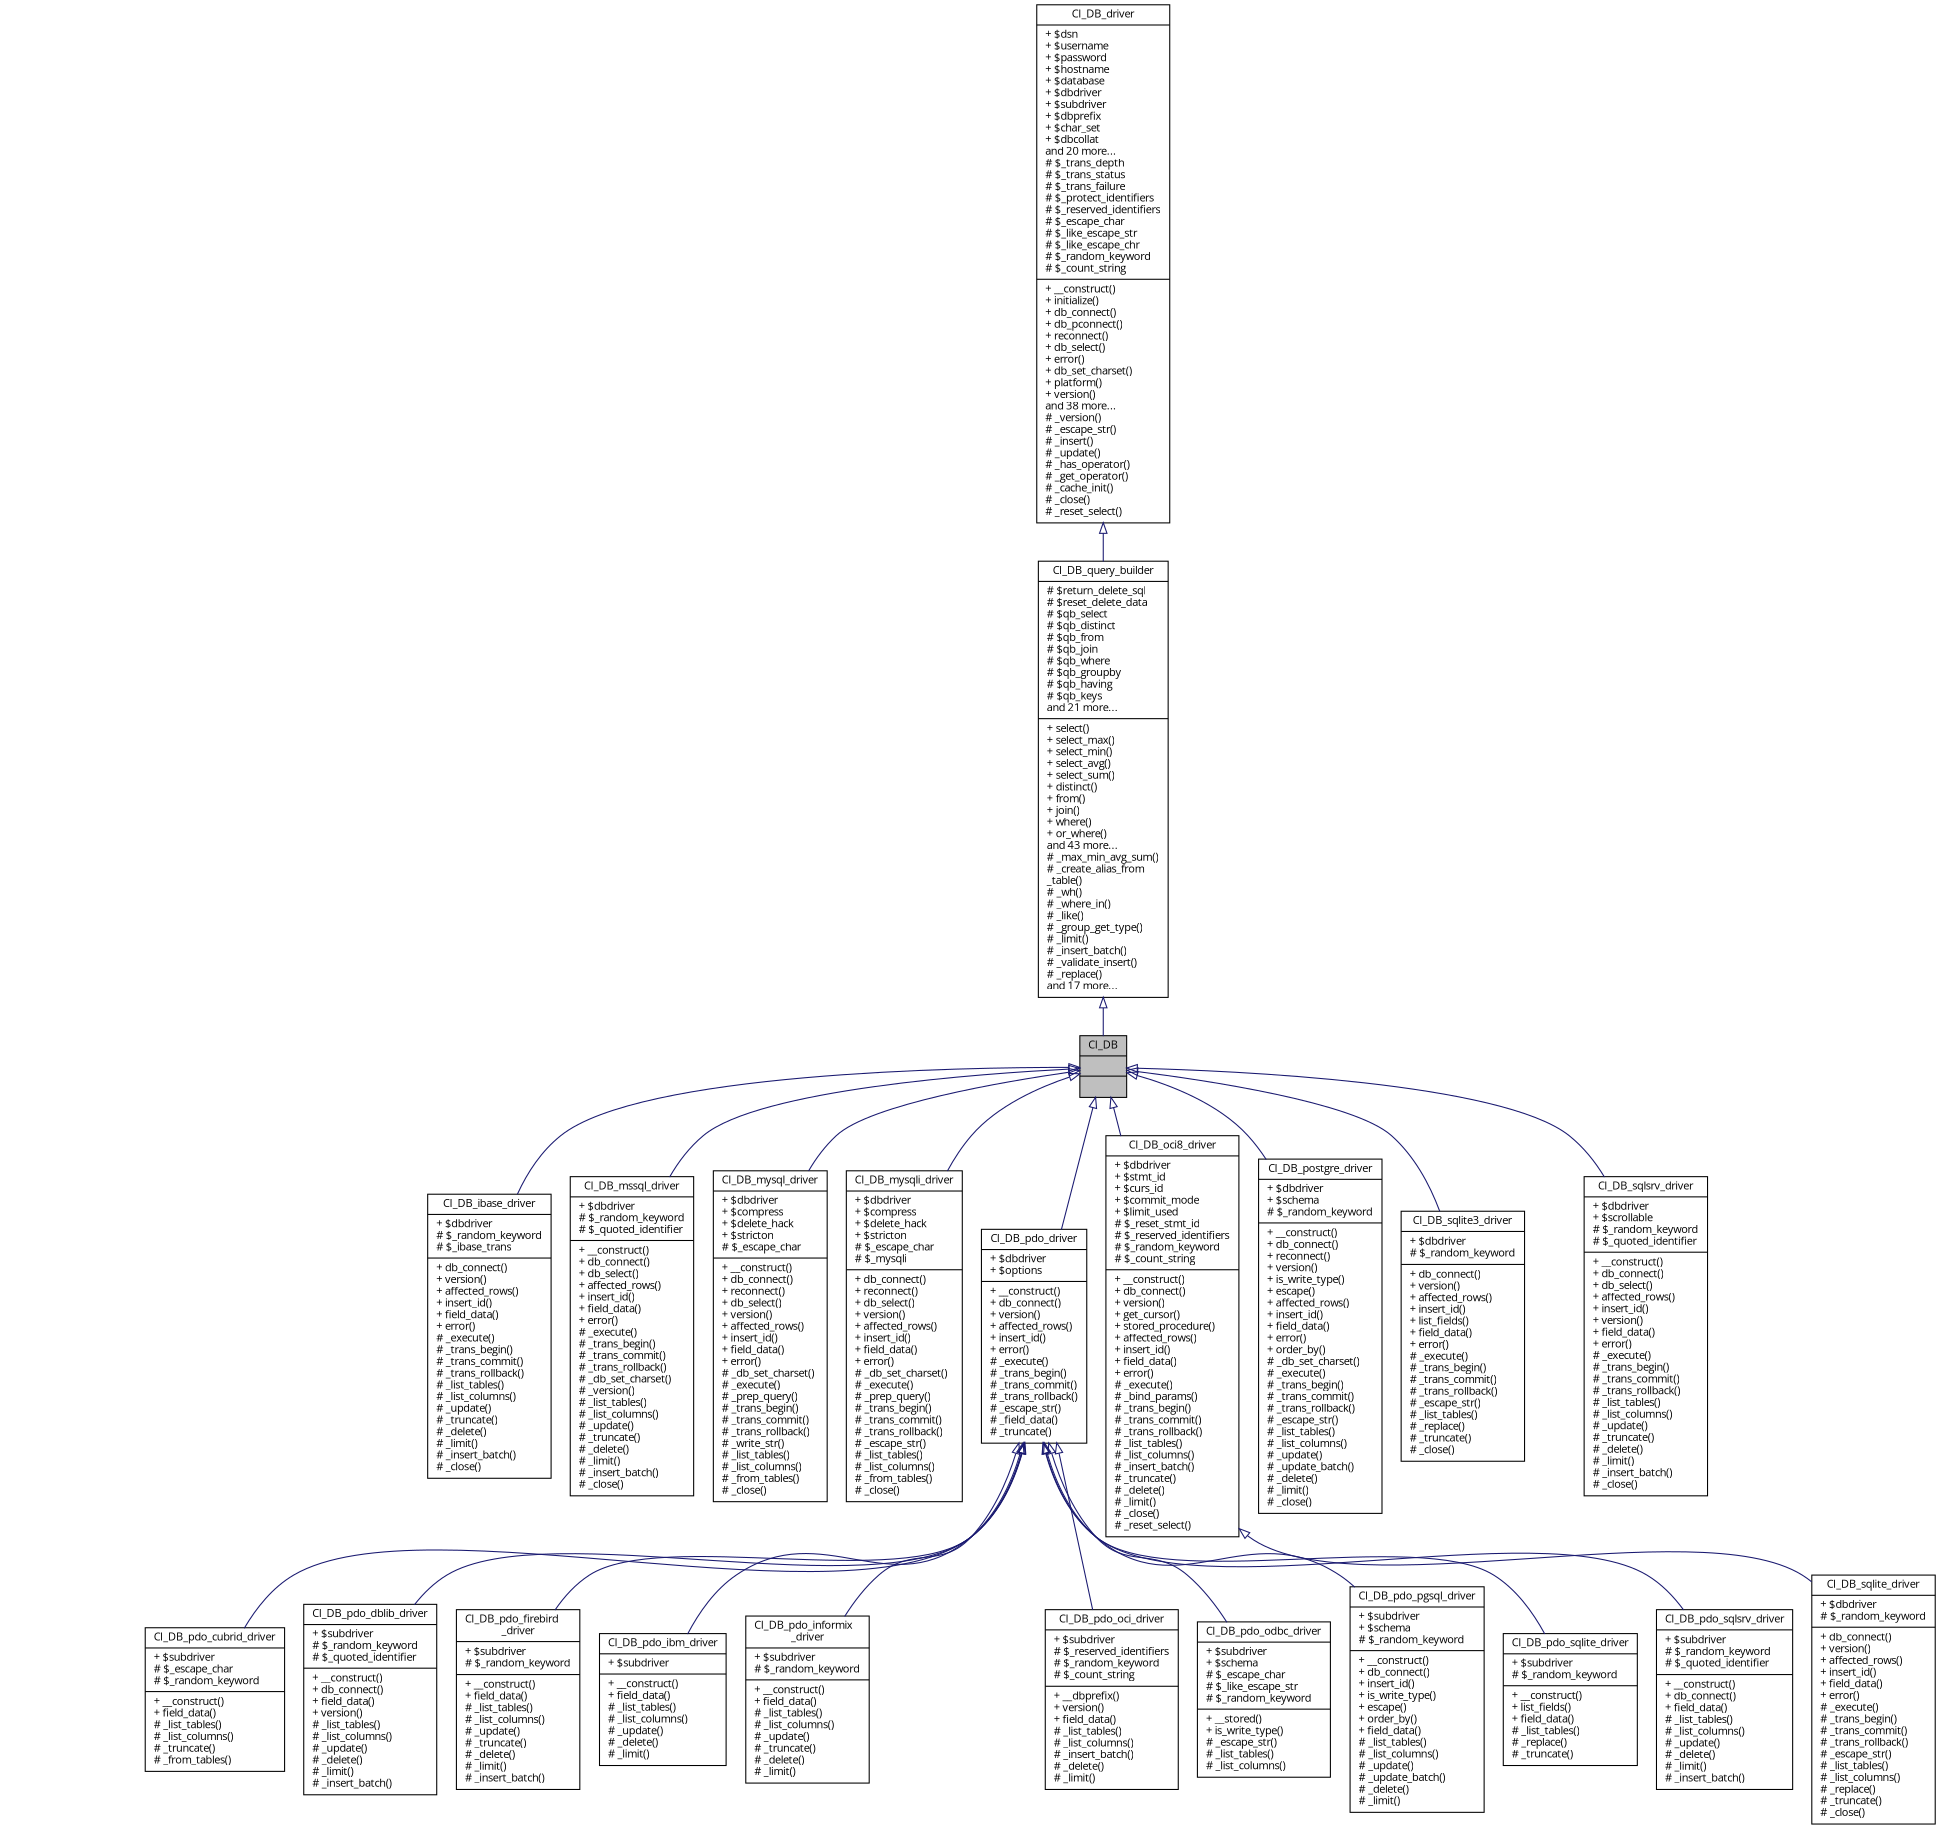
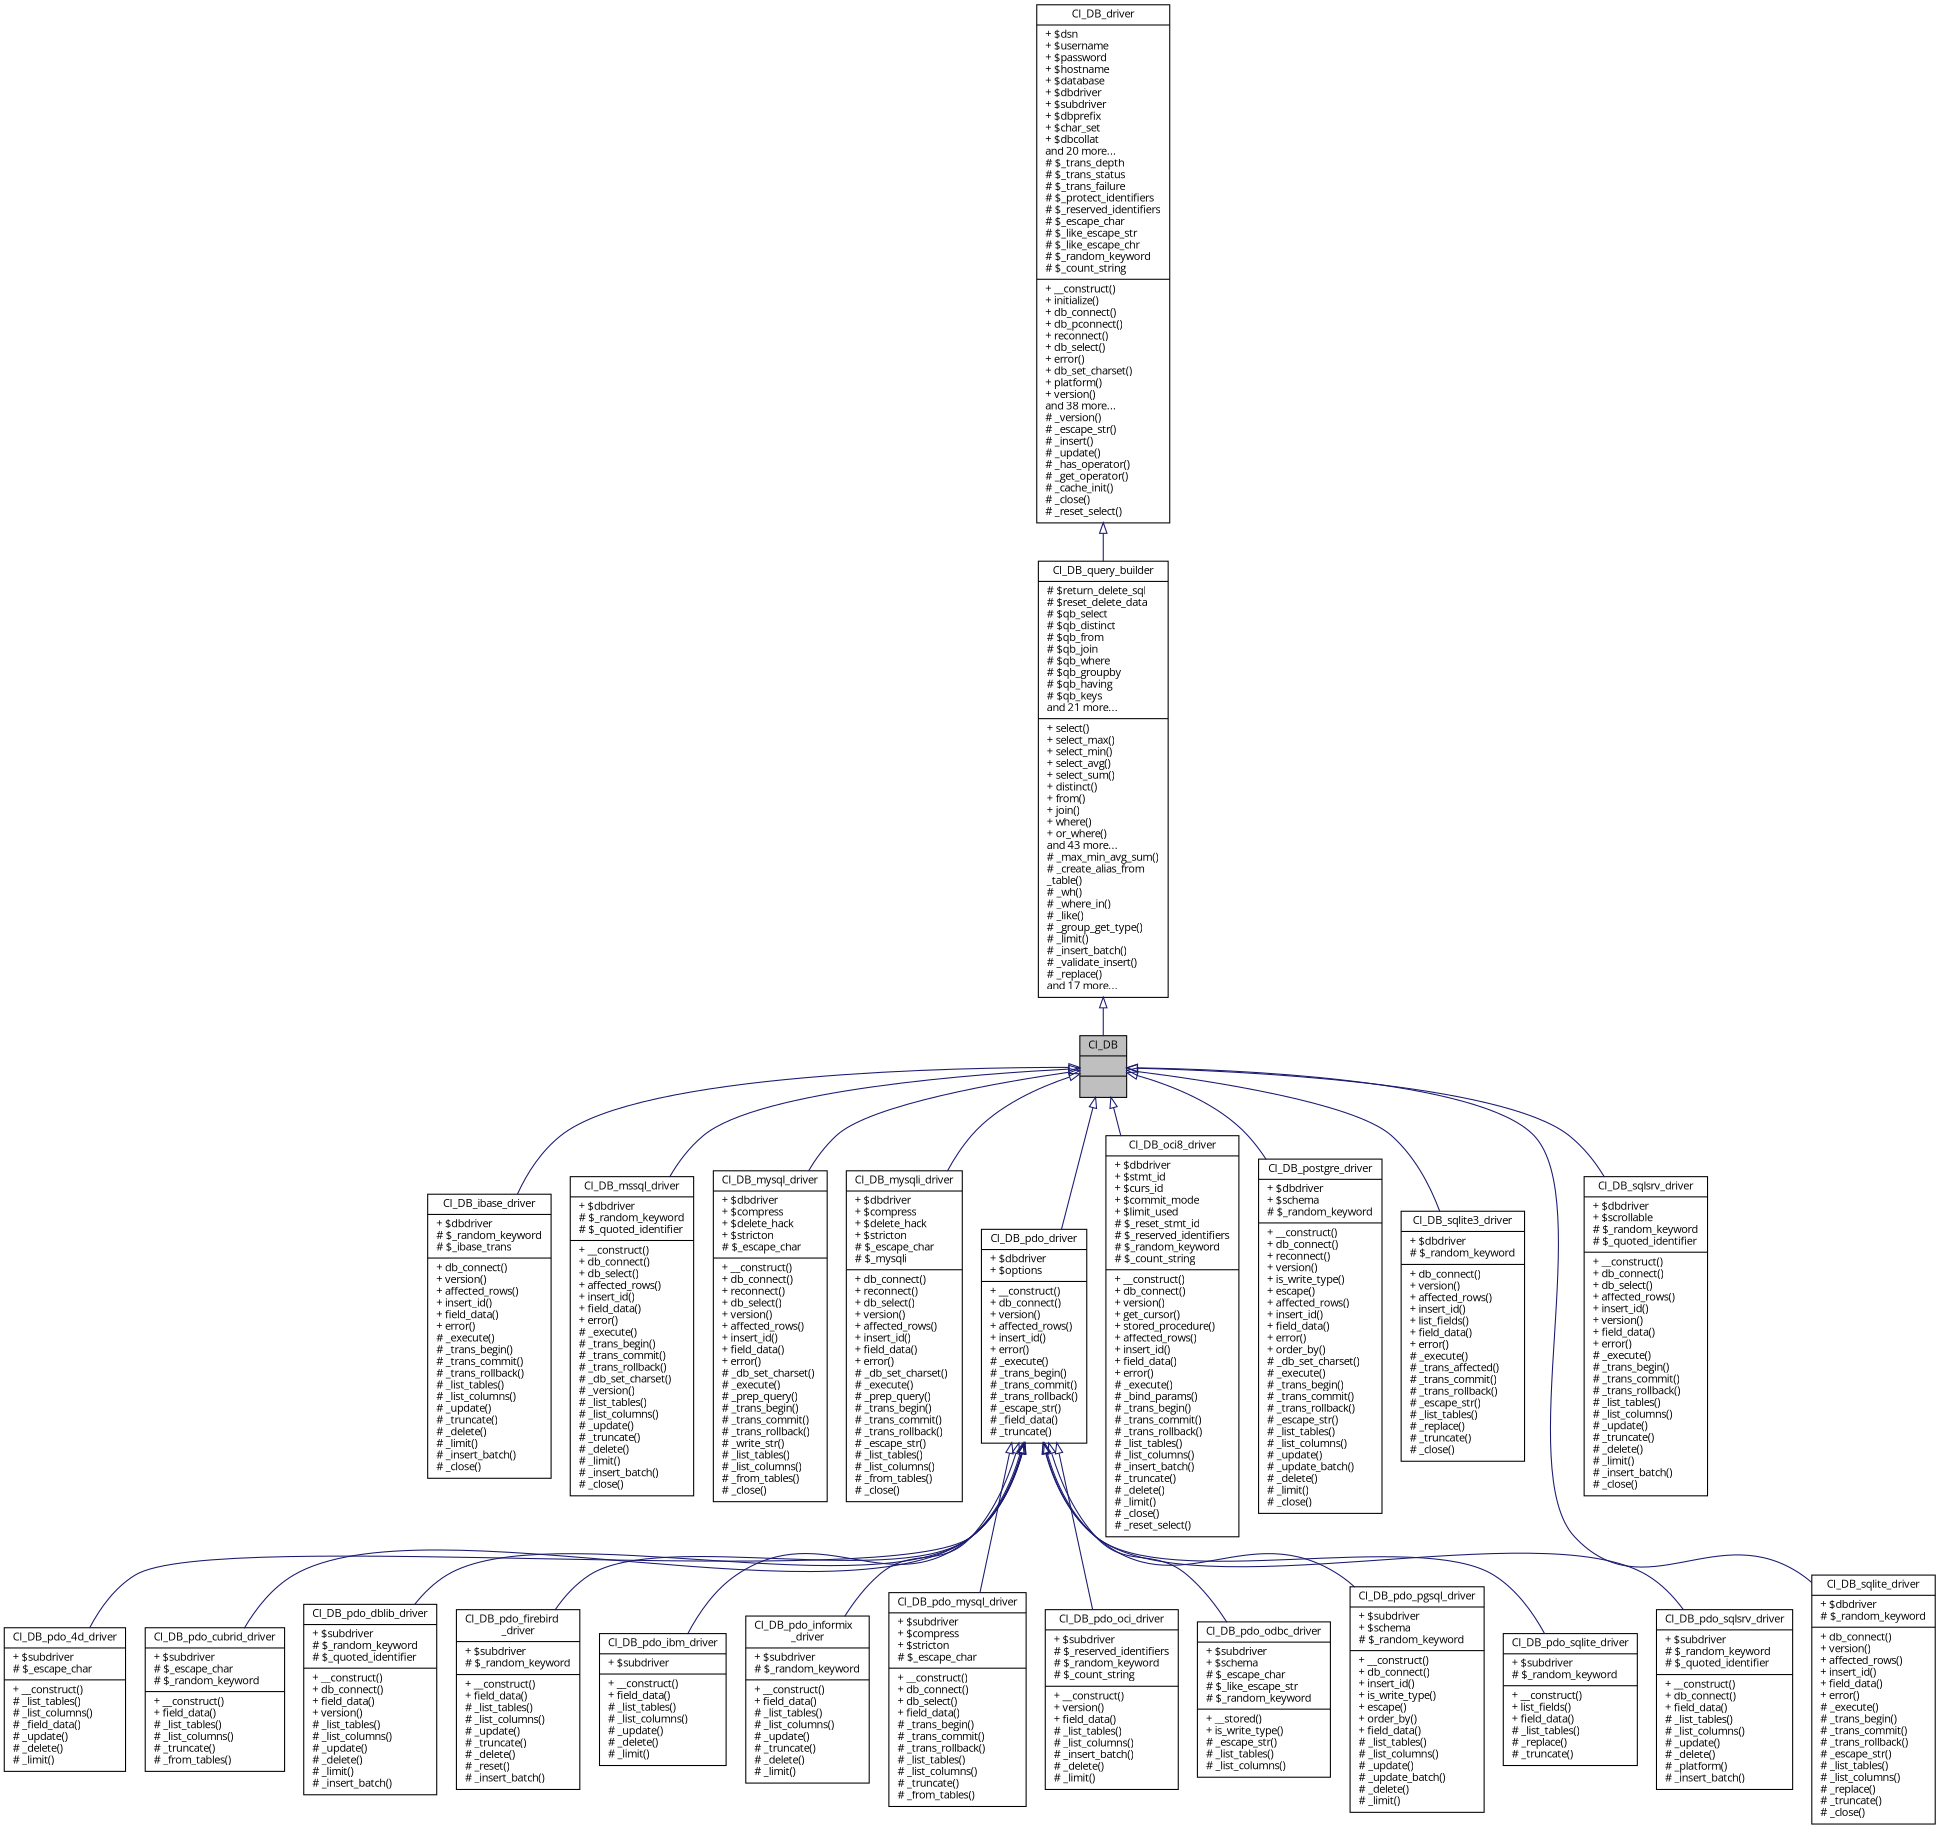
node "CI_DB_sqlite3_driver": text "# _trans_begin()" -> "# _trans_affected()"
edge "CI_DB_sqlite_driver" -> "CI_DB_oci8_driver": now "CI_DB_sqlite_driver" -> "CI_DB"
node "CI_DB_pdo_oci_driver": text "+ __dbprefix()" -> "+ __construct()"
node "CI_DB_pdo_4d_driver": added
node "CI_DB_pdo_mysql_driver": added
node "CI_DB_pdo_firebird": text "# _limit()" -> "# _reset()"
node "CI_DB_pdo_sqlsrv_driver": text "# _limit()" -> "# _platform()"
